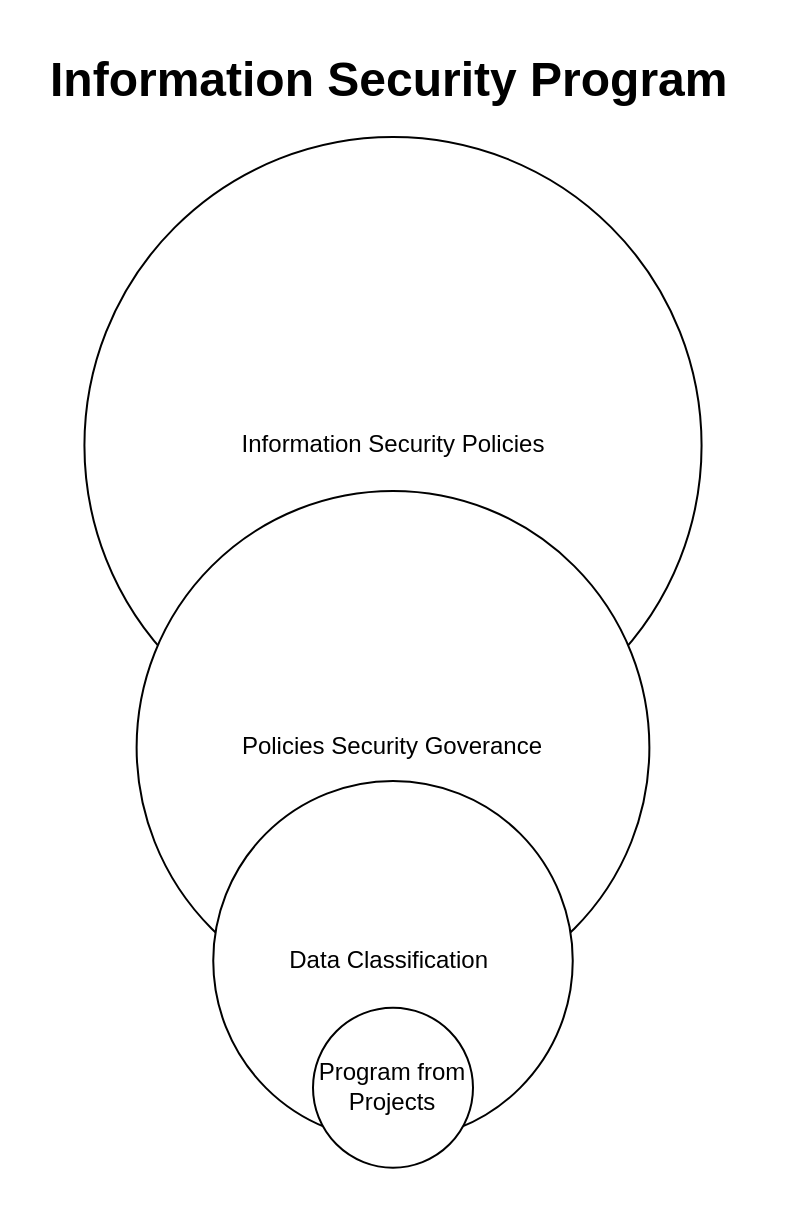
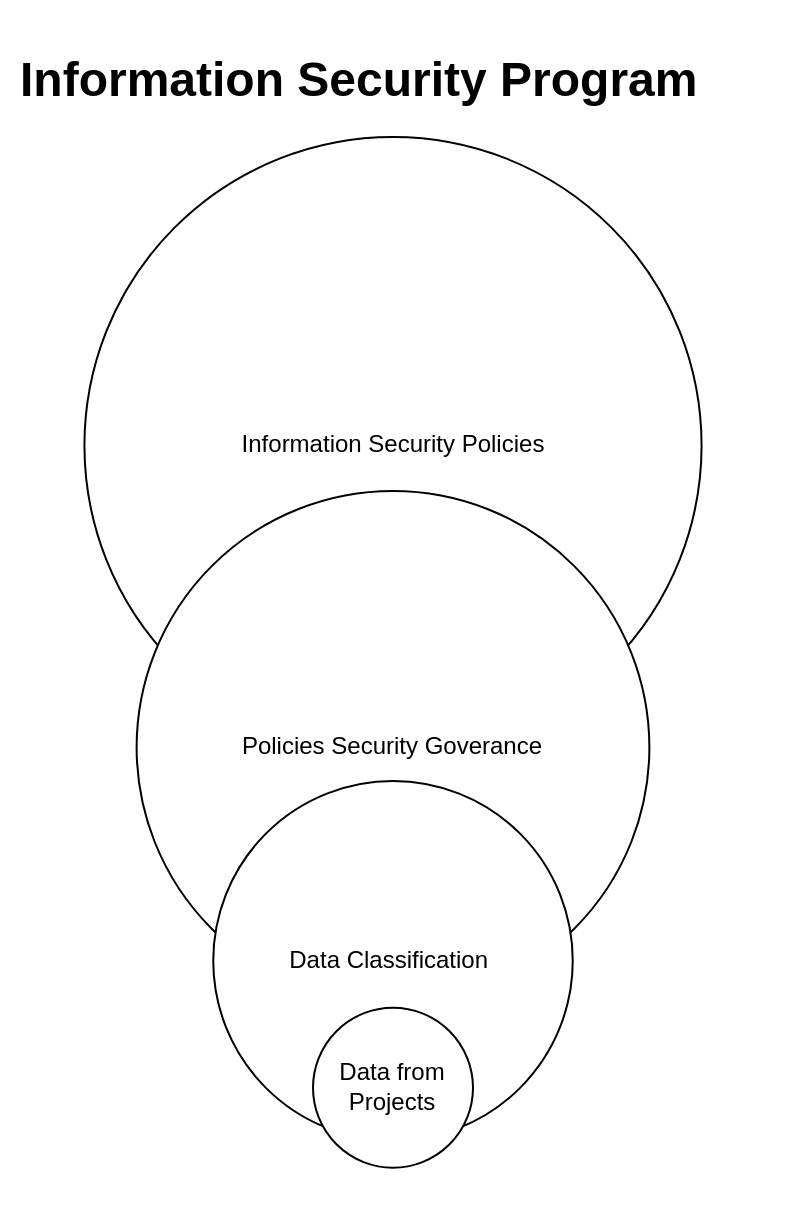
node "Information Security Program": moved (393, 76) -> (363, 76)
node "Program from Projects": label "Program from Projects" -> "Data from Projects"
